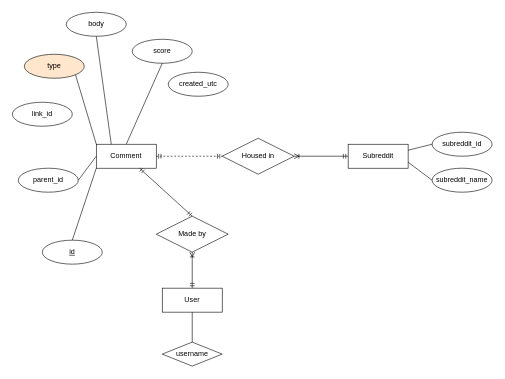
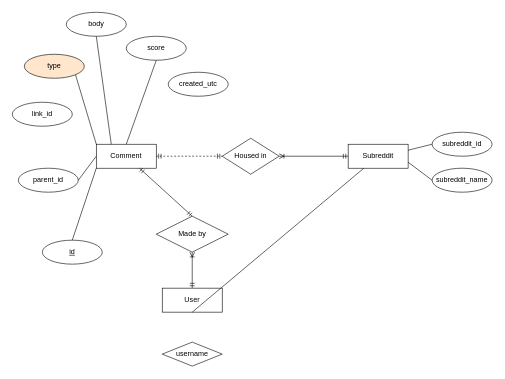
node "score": moved (162, 51) -> (156, 48)
node "Housed in": size 72x36 -> 57x36
edge "User" -- "username": now "User" -- "Subreddit"
